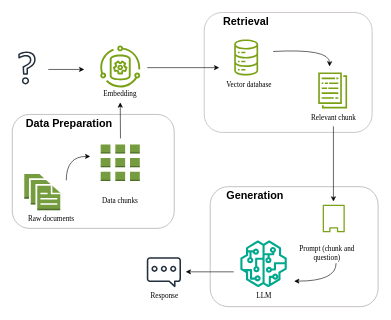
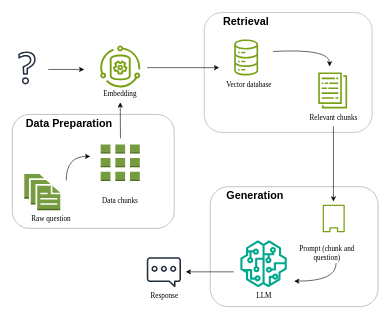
node "Relevant chunk": label "Relevant chunk" -> "Relevant chunks"
node "Raw documents": label "Raw documents" -> "Raw question"
